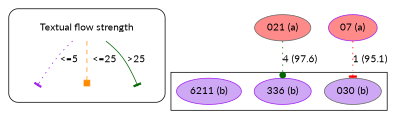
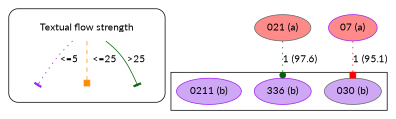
edge "07 (a)" -> "030 (b)": arrowhead tee -> box
edge "021 (a)" -> "336 (b)": label "4 (97.6)" -> "1 (97.6)"
node "6211 (b)": label "6211 (b)" -> "0211 (b)"
